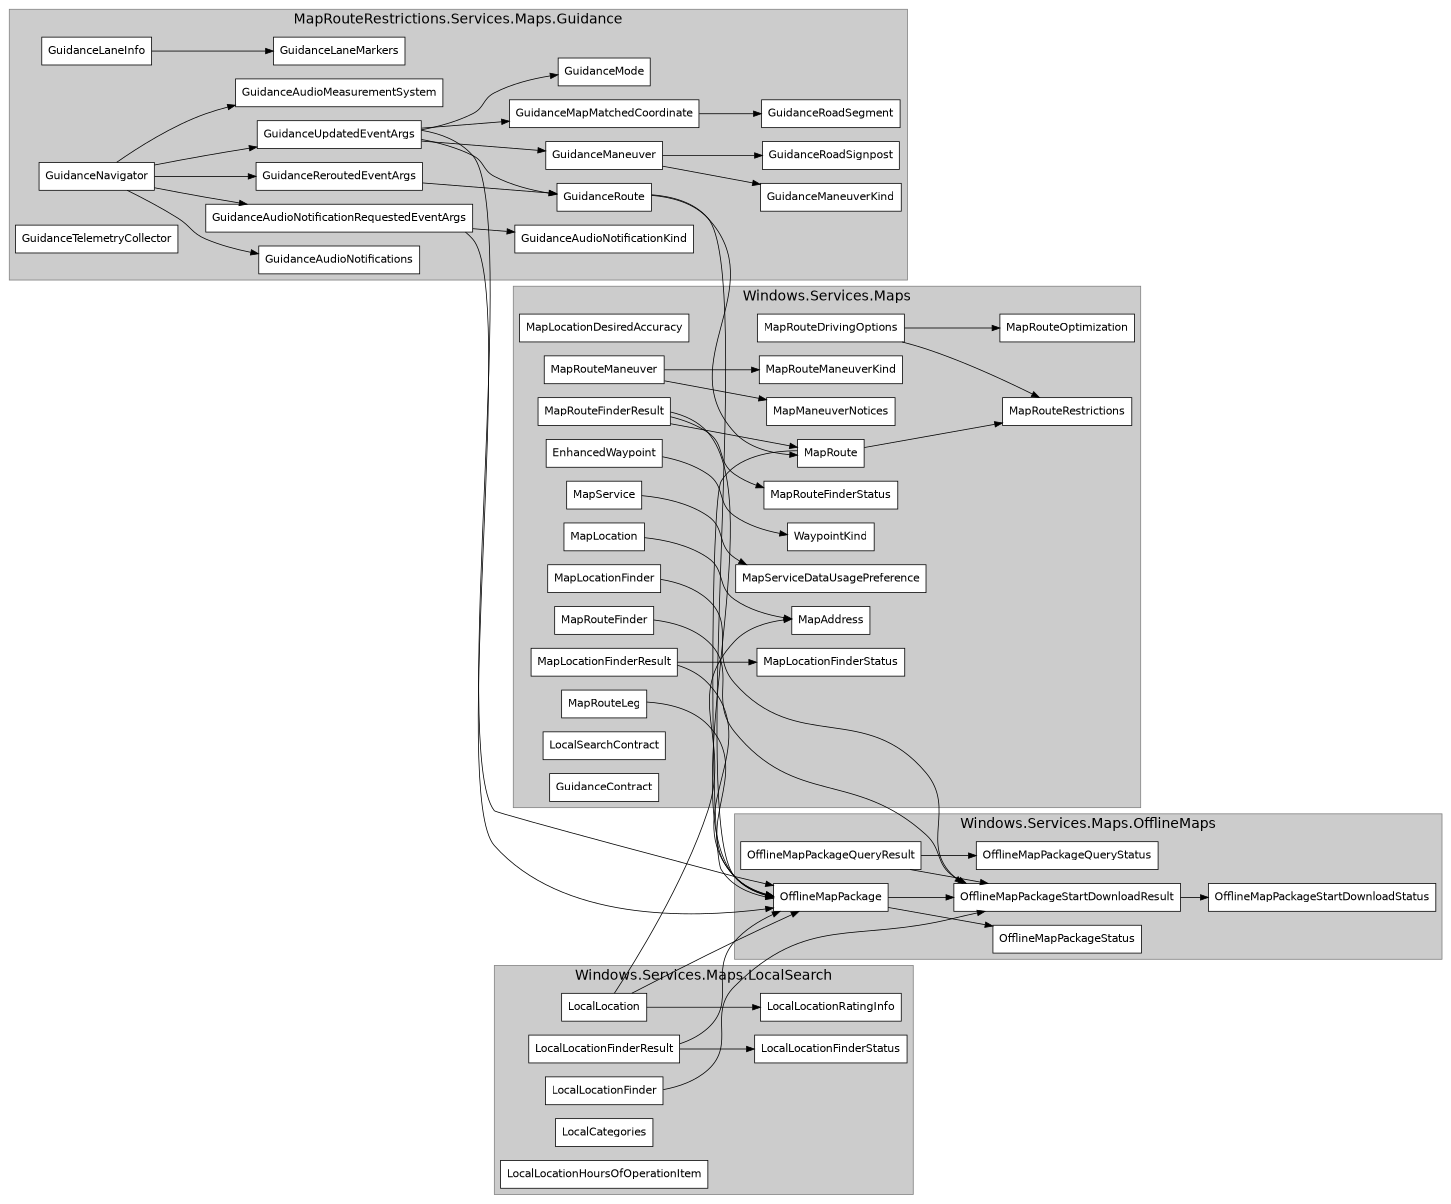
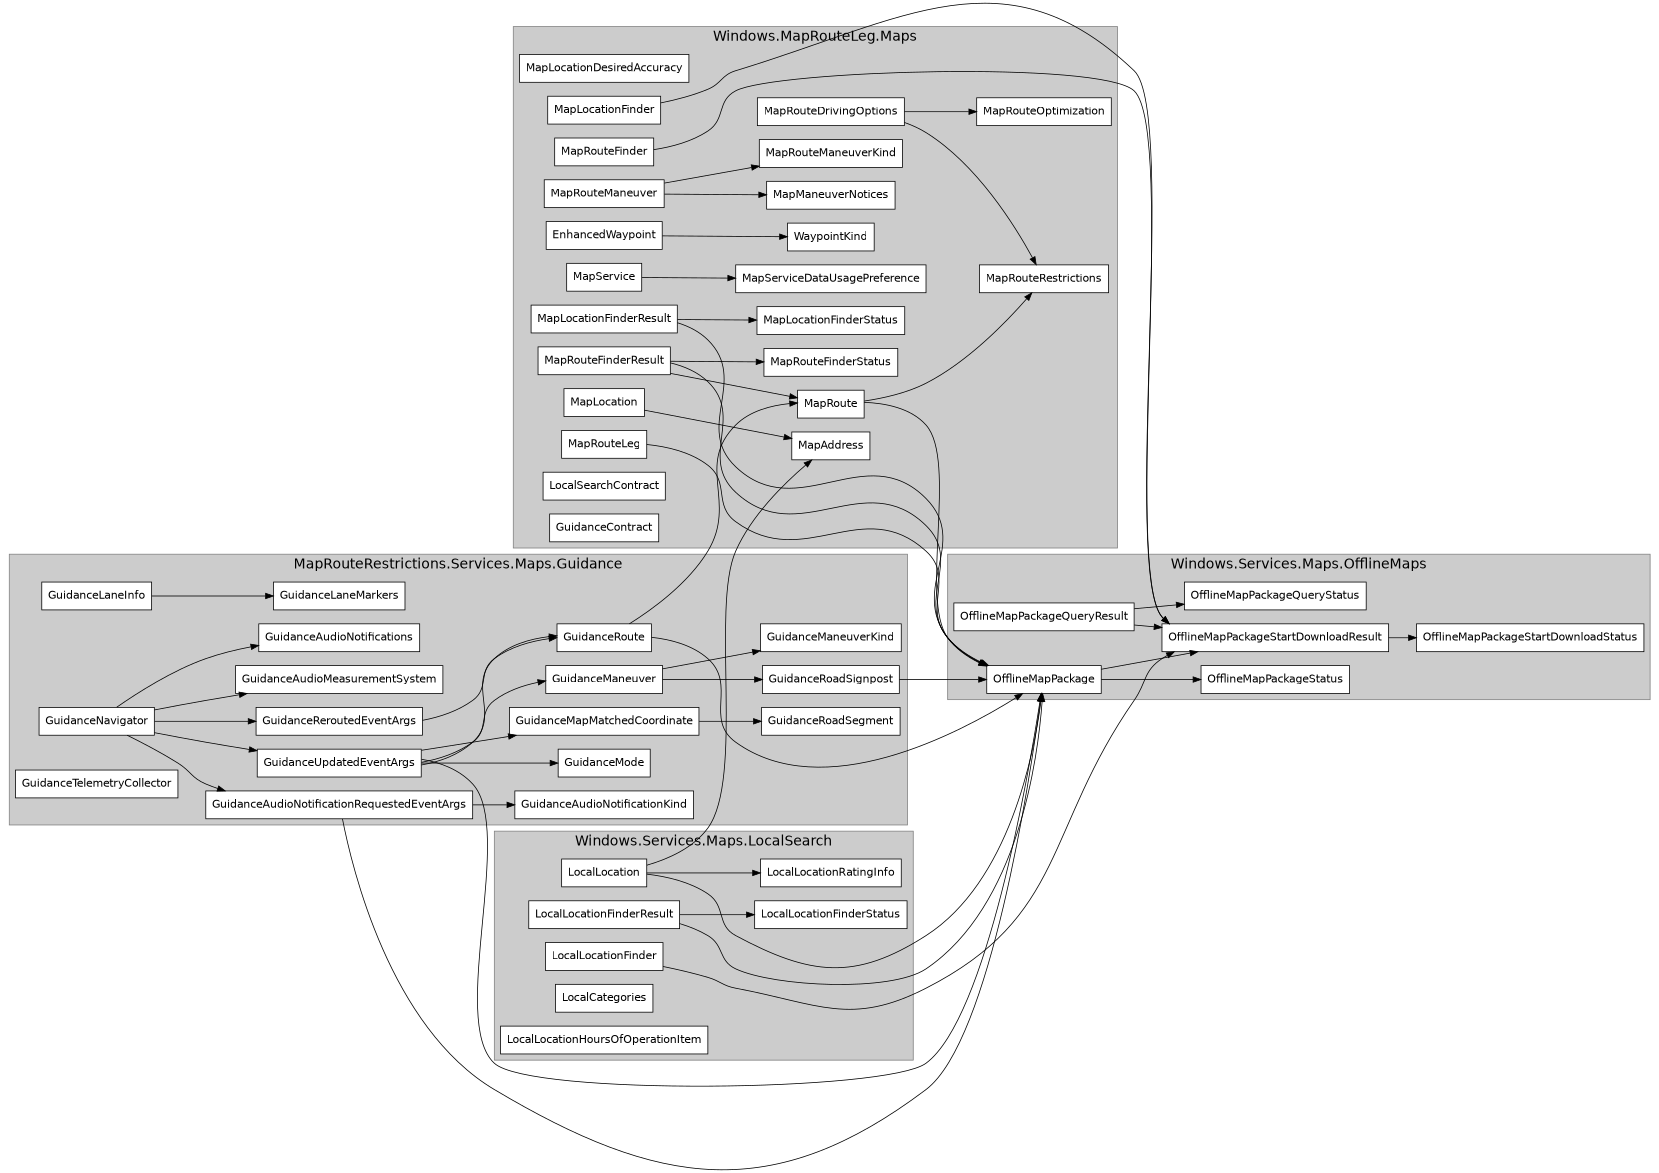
cluster "Windows.Services.Maps": label "Windows.Services.Maps" -> "Windows.MapRouteLeg.Maps"
edge "GuidanceRoadSignpost" -> "OfflineMapPackage": added
